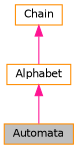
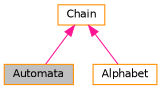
edge "Automata" -> "Alphabet": now "Automata" -> "Chain"
